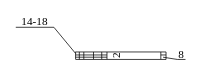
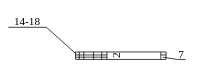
node "14-18": moved (35, 21) -> (27, 21)
node "8": label "8" -> "7"
